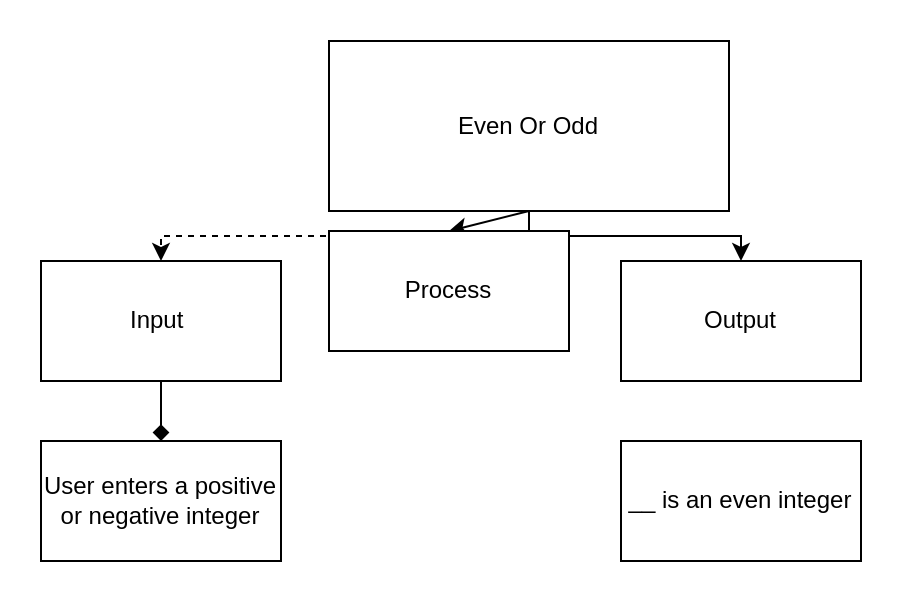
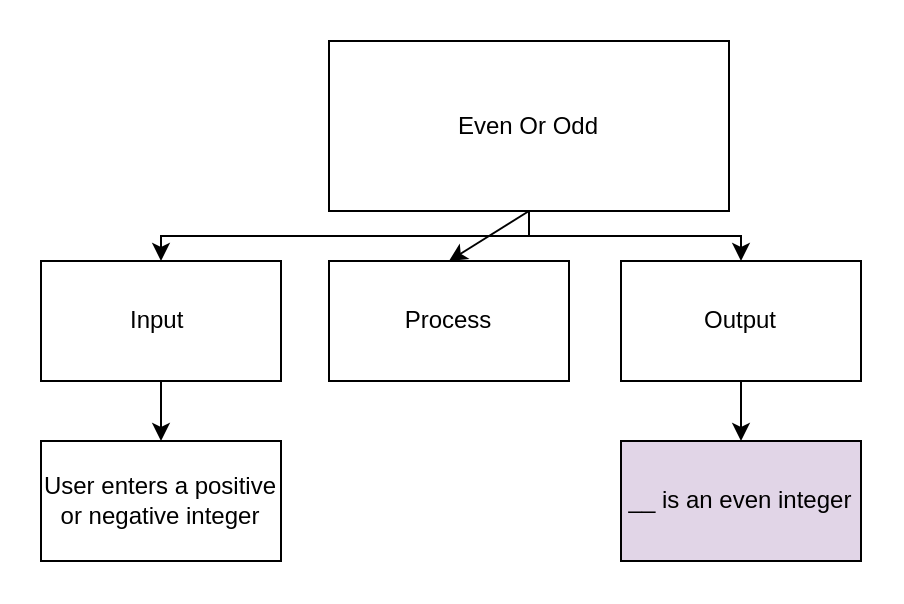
edge "Even Or Odd" -> "Input": style dashed -> solid
node "Process": moved (449, 291) -> (449, 321)
edge "Output" -> "__ is an even integer": added
edge "Input" -> "User enters a positive or negative integer": arrowhead diamond -> classic
node "__ is an even integer": fillcolor #ffffff -> #e1d5e7
